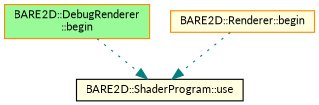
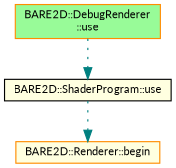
node "BARE2D::DebugRenderer ::begin": label "BARE2D::DebugRenderer ::begin" -> "BARE2D::DebugRenderer ::use"
edge "BARE2D::Renderer::begin" -> "BARE2D::ShaderProgram::use": reversed
